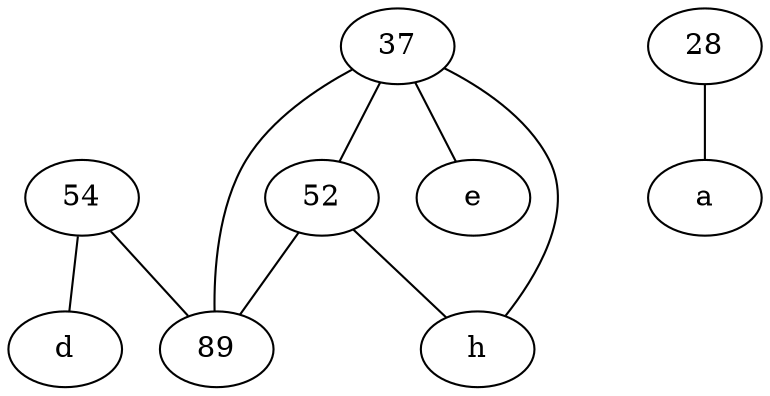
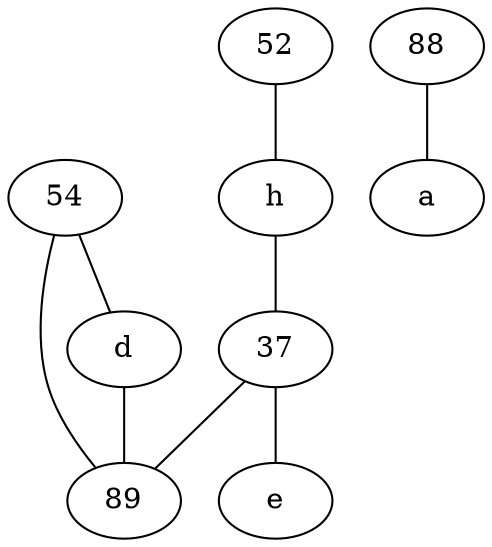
node "28": label "28" -> "88"
edge "37" -- "52": removed
edge "52" -- "89": now "d" -- "89"
